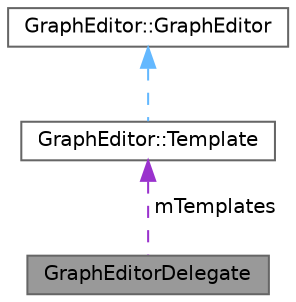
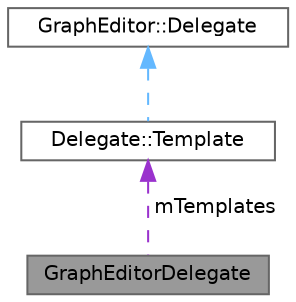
node "GraphEditor::GraphEditor": label "GraphEditor::GraphEditor" -> "GraphEditor::Delegate"
node "GraphEditor::Template": label "GraphEditor::Template" -> "Delegate::Template"
